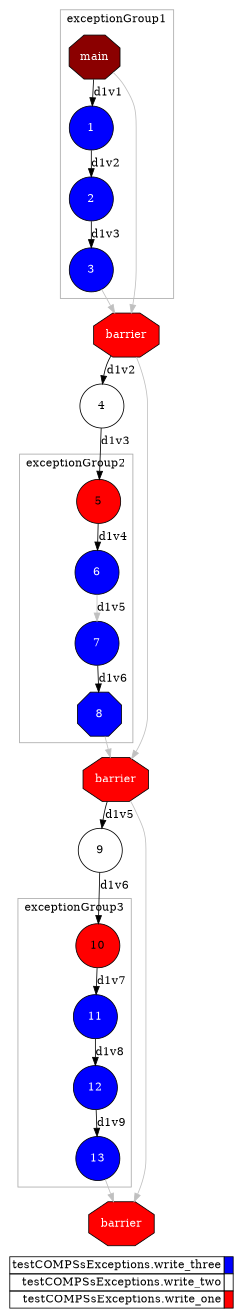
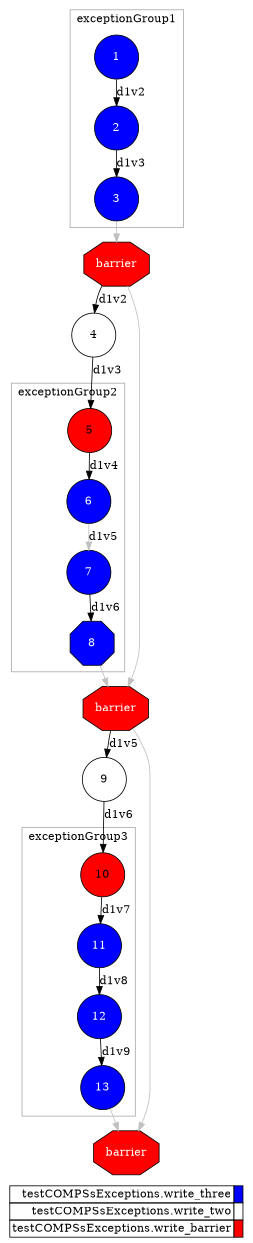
node "main": removed
node "testCOMPSsExceptions.write_three": text "testCOMPSsExceptions.write_one" -> "testCOMPSsExceptions.write_barrier"
